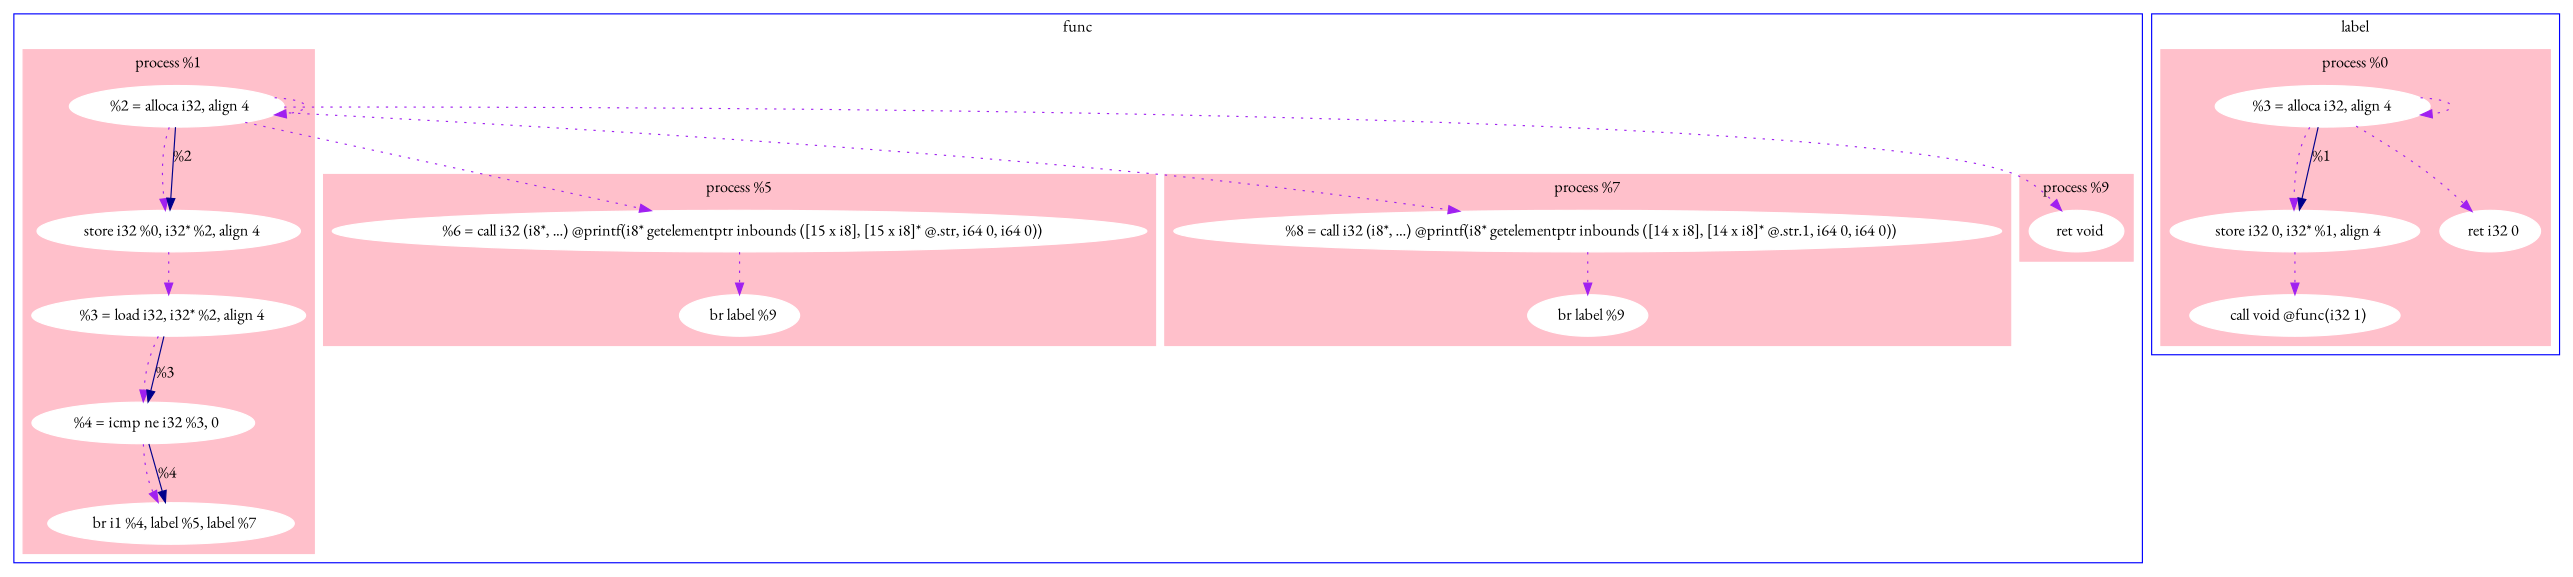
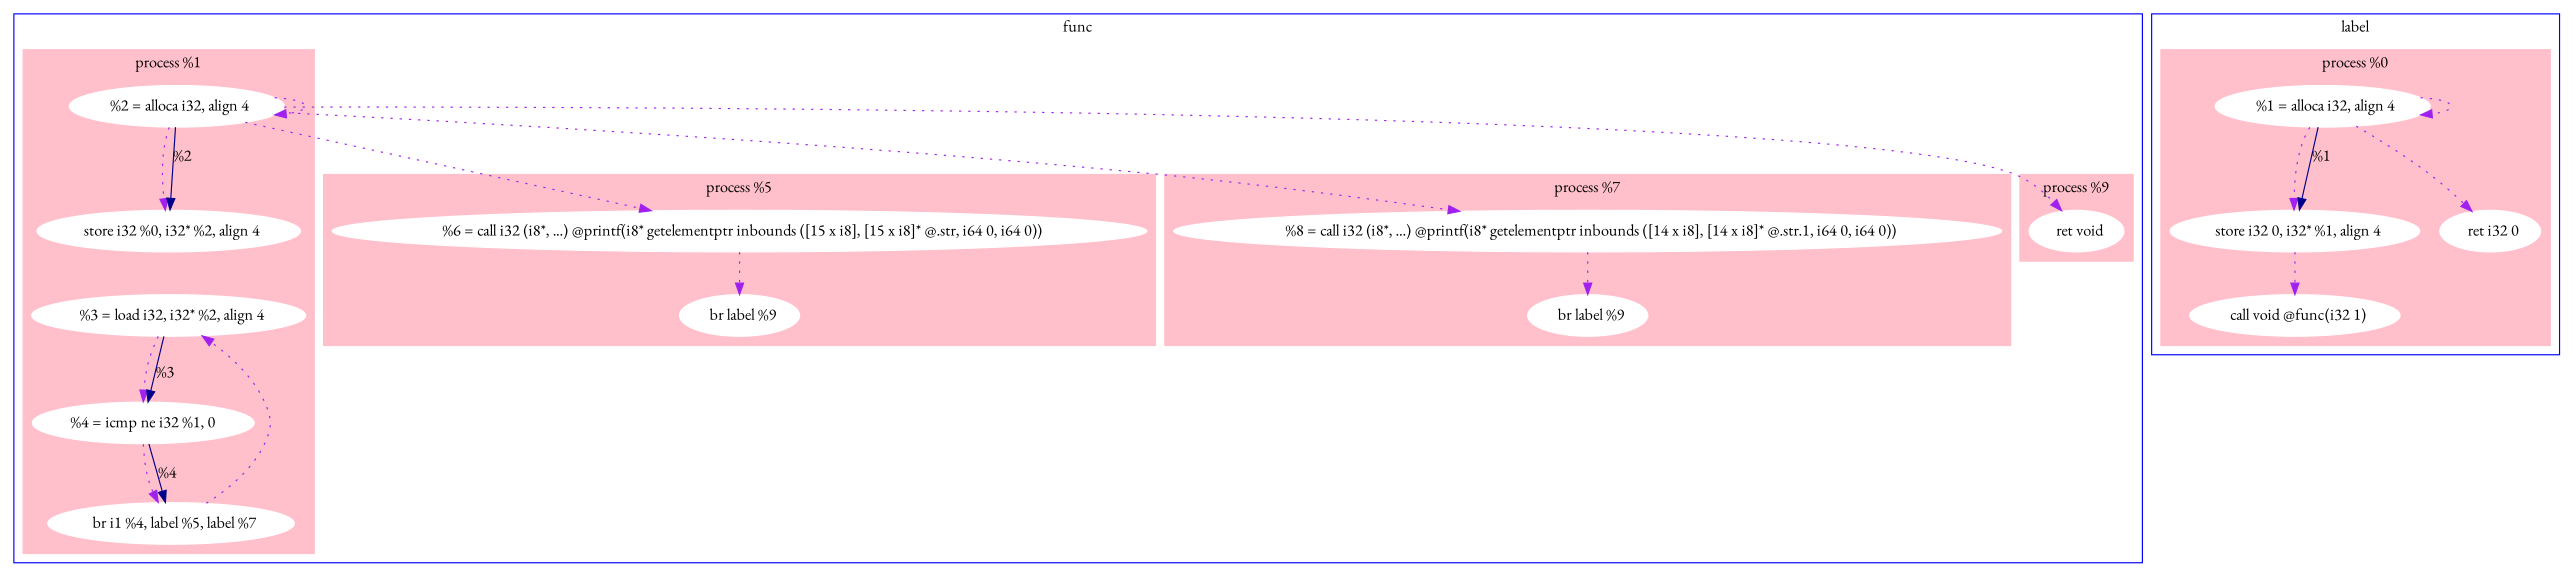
node "%3 = alloca i32, align 4": label "%3 = alloca i32, align 4" -> "%1 = alloca i32, align 4"
edge "store i32 %0, i32* %2, align 4" -> "%3 = load i32, i32* %2, align 4": now "br i1 %4, label %5, label %7" -> "%3 = load i32, i32* %2, align 4"
node "%4 = icmp ne i32 %3, 0": label "%4 = icmp ne i32 %3, 0" -> "%4 = icmp ne i32 %1, 0"
